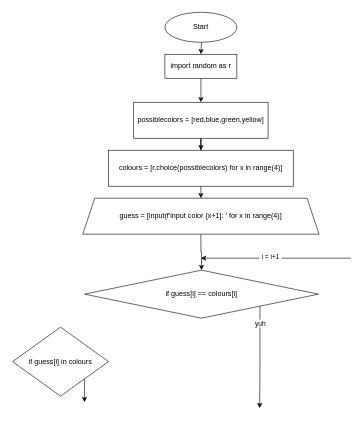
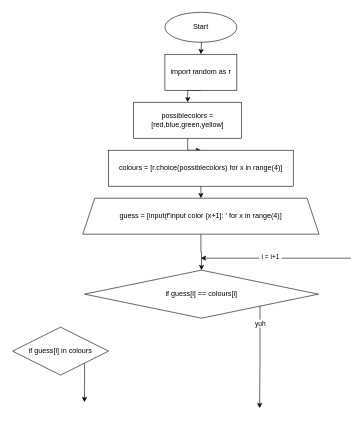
node "import random as r": size 72x24 -> 72x36
node "possiblecolors = [red,blue,green,yellow]": size 134x36 -> 108x36
node "if guess[i] in colours": size 96x69 -> 96x48
